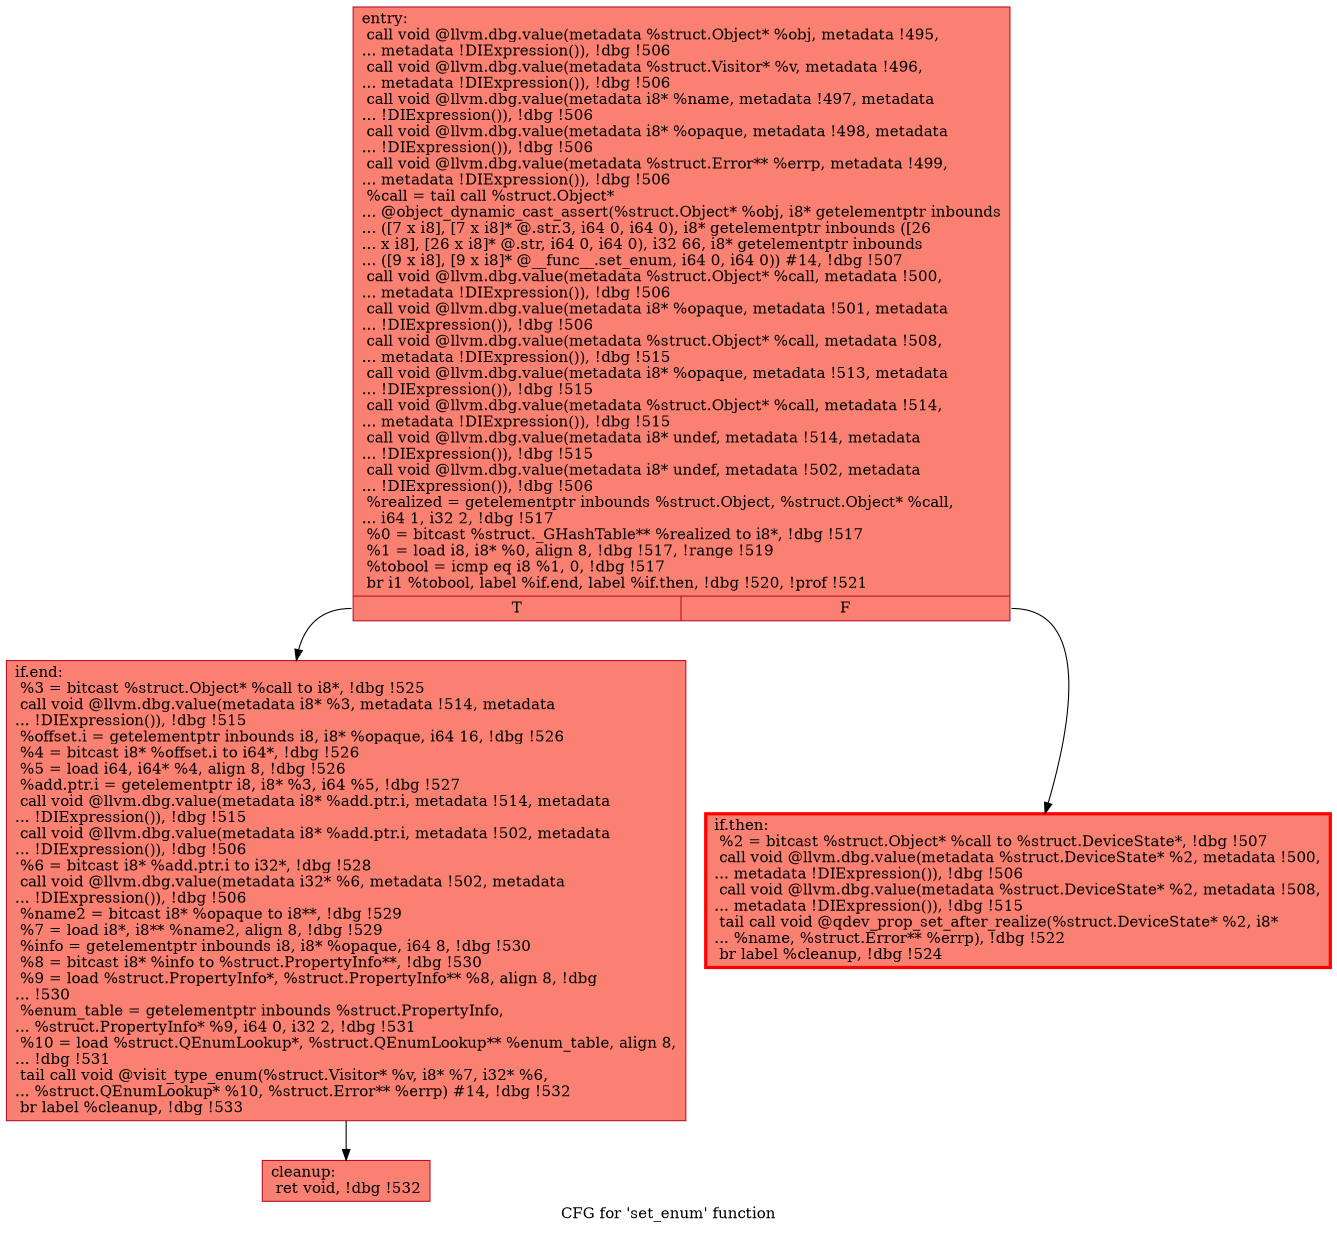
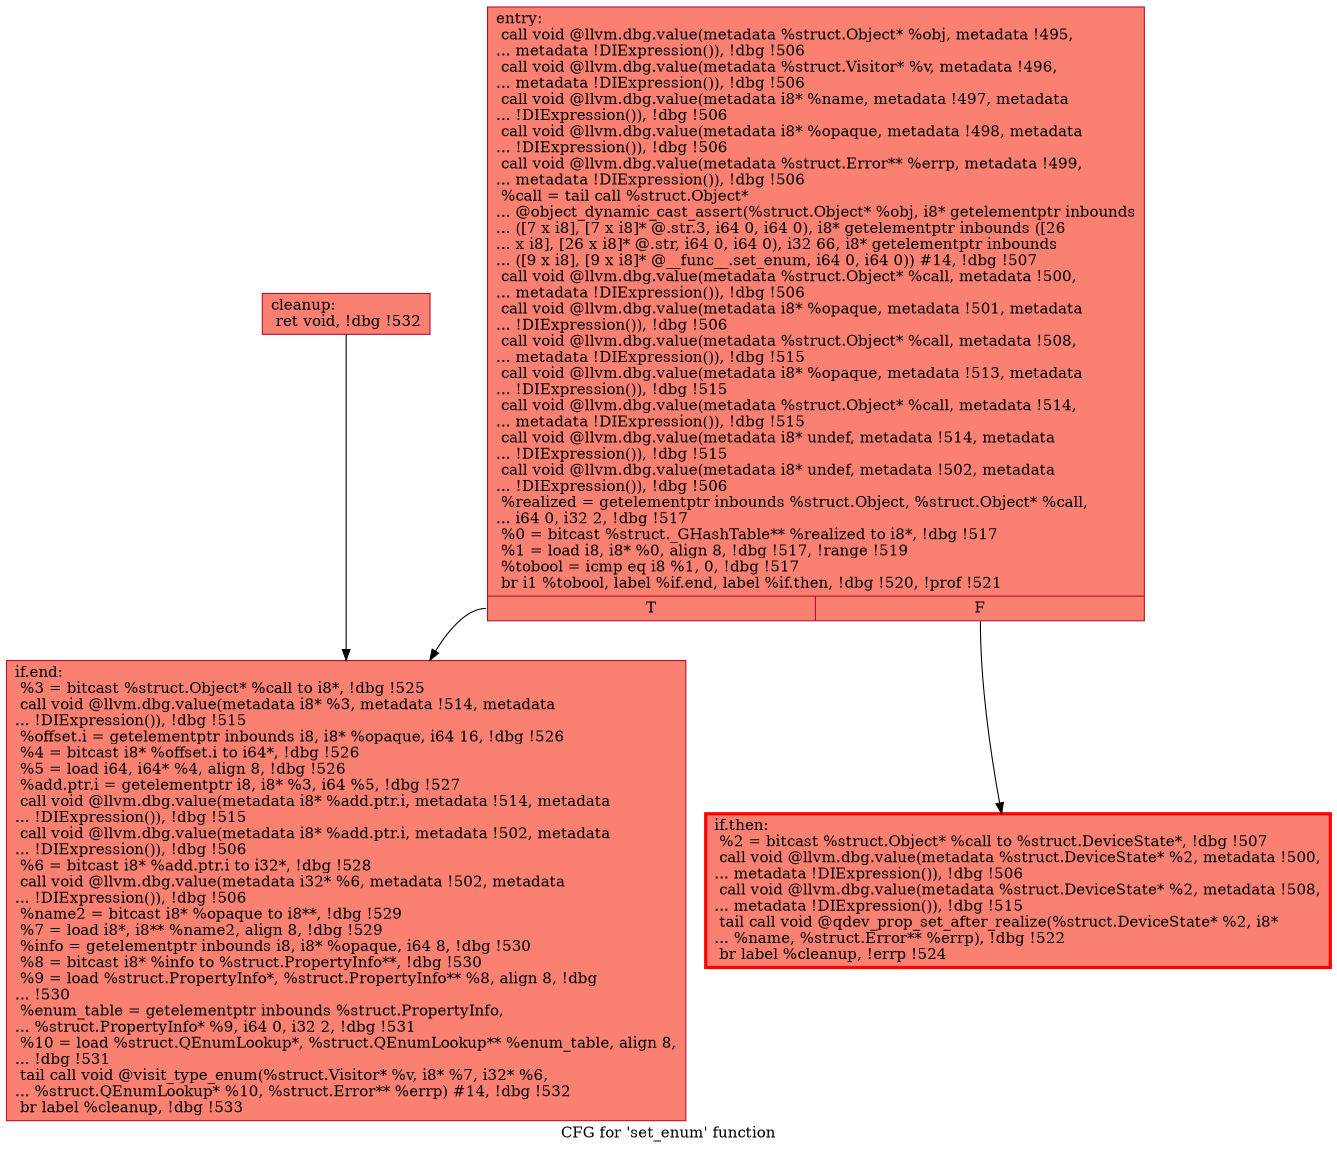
node "entry:": text "... i64 1, i32 2, !dbg !517" -> "... i64 0, i32 2, !dbg !517"
node "if.then:": text "br label %cleanup, !dbg !524" -> "br label %cleanup, !errp !524"
edge "if.end:" -> "cleanup:": reversed
